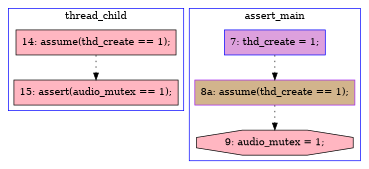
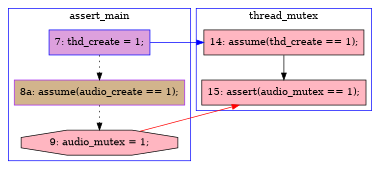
cluster "thread_child": label "thread_child" -> "thread_mutex"
edge "7: thd_create = 1;" -> "14: assume(thd_create == 1);": added
edge "14: assume(thd_create == 1);" -> "15: assert(audio_mutex == 1);": style dotted -> solid
node "8a: assume(thd_create == 1);": label "8a: assume(thd_create == 1);" -> "8a: assume(audio_create == 1);"
edge "9: audio_mutex = 1;" -> "15: assert(audio_mutex == 1);": added
